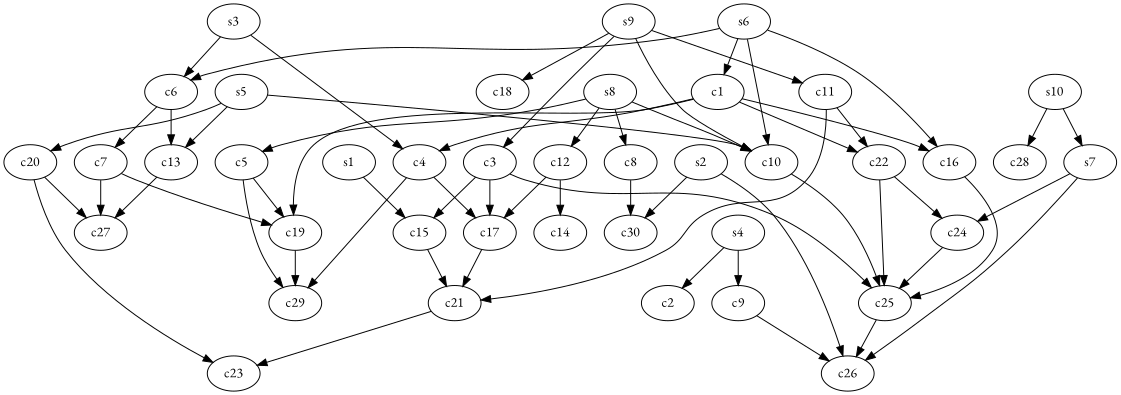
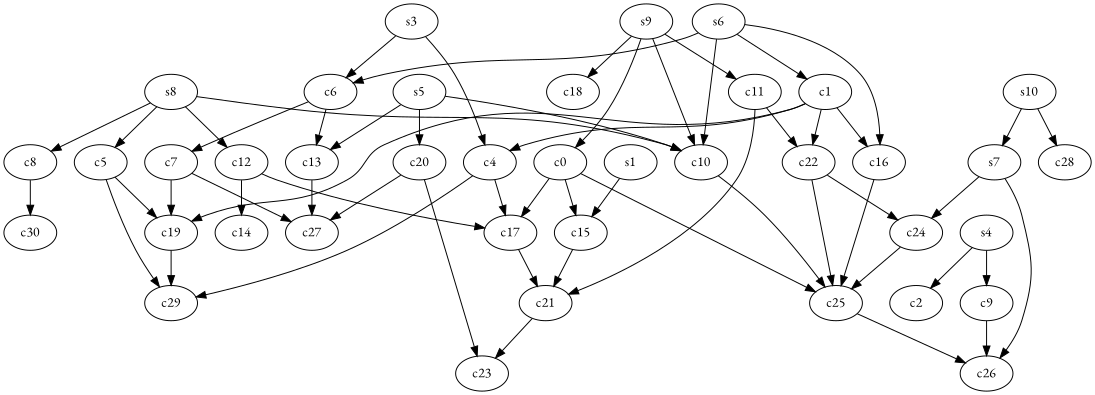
node "c3": label "c3" -> "c0"
node "s2": removed
